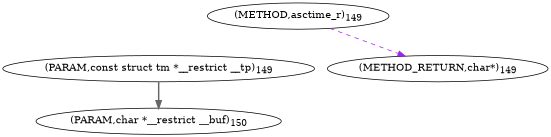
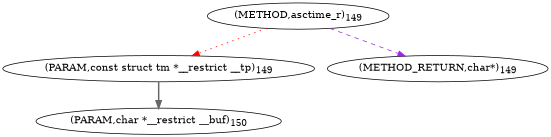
edge "(METHOD,asctime_r)" -> "(PARAM,const struct tm *__restrict __tp)": added
